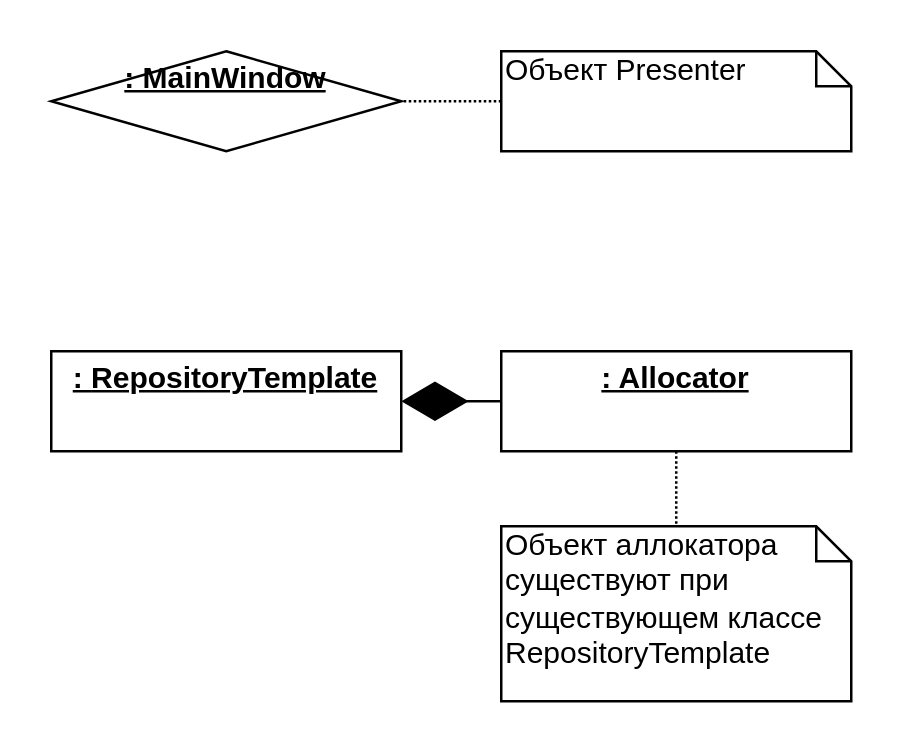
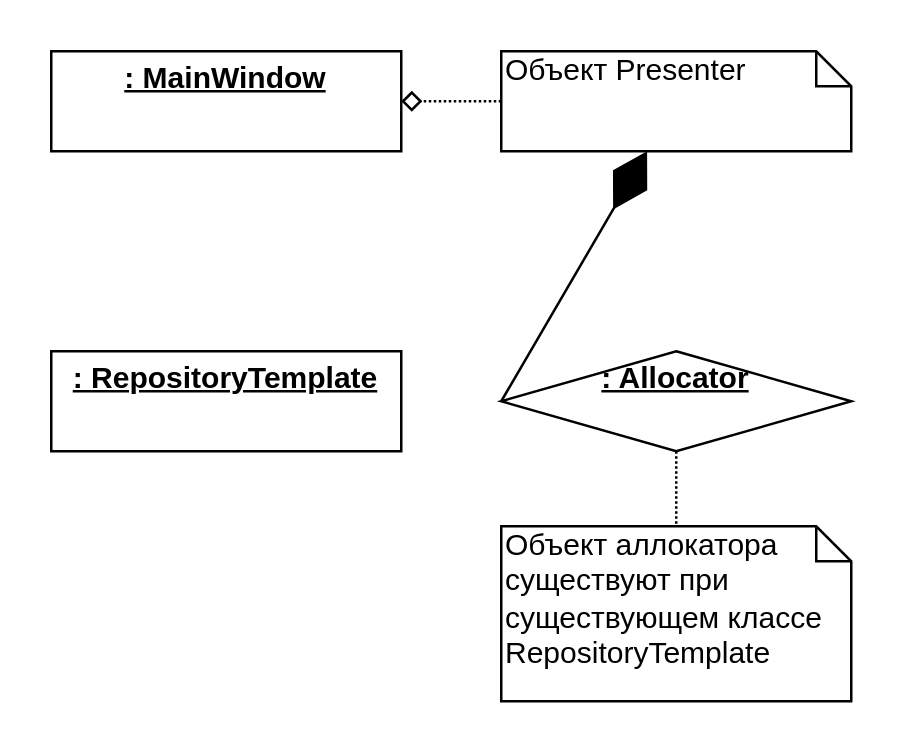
node ": MainWindow": shape diamond -> rectangle
edge ": MainWindow" -- "Объект Presenter": arrowhead none -> diamond
edge ": Allocator" -> ": RepositoryTemplate": now ": Allocator" -> "Объект Presenter"
node ": Allocator": shape rectangle -> diamond
